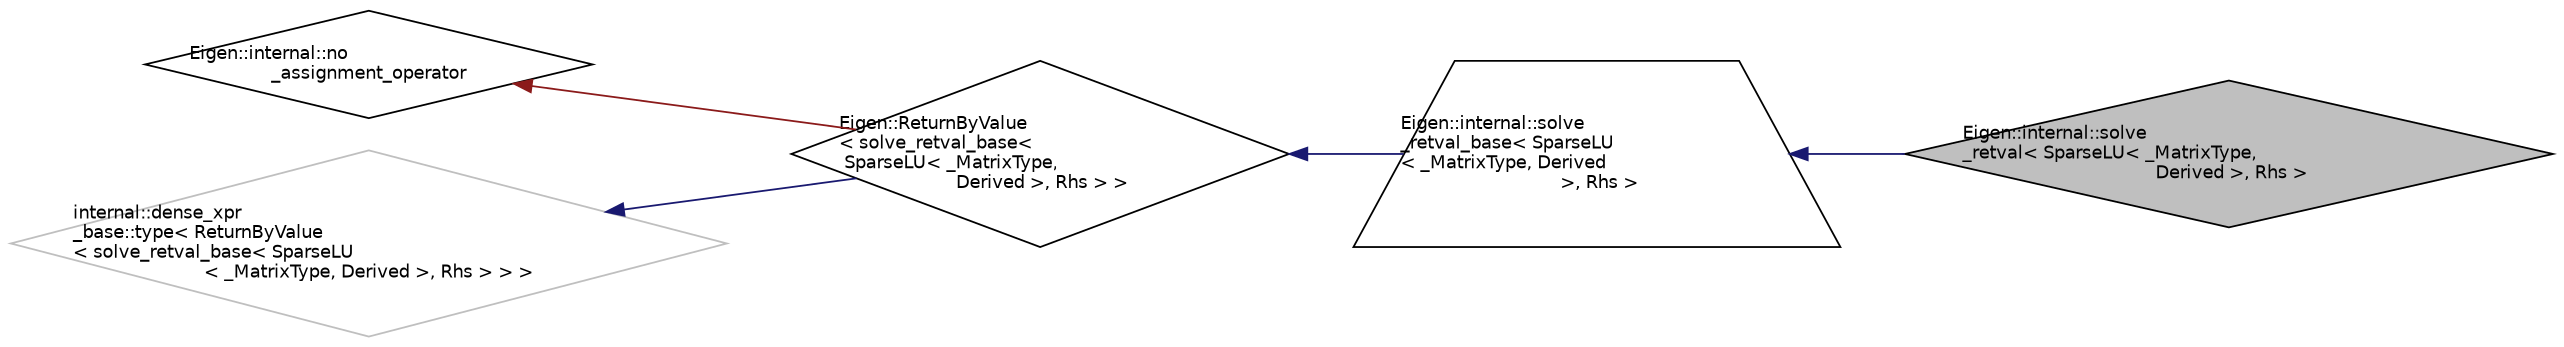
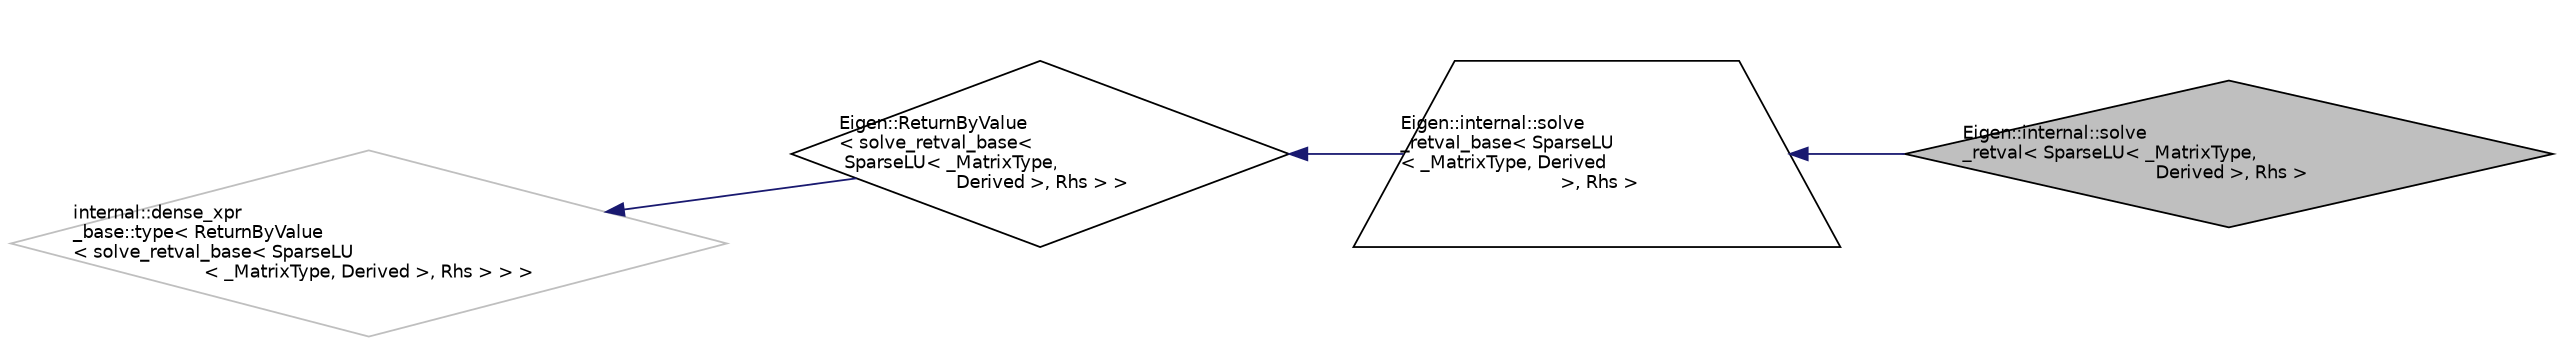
node "Eigen::internal::no _assignment_operator": removed
